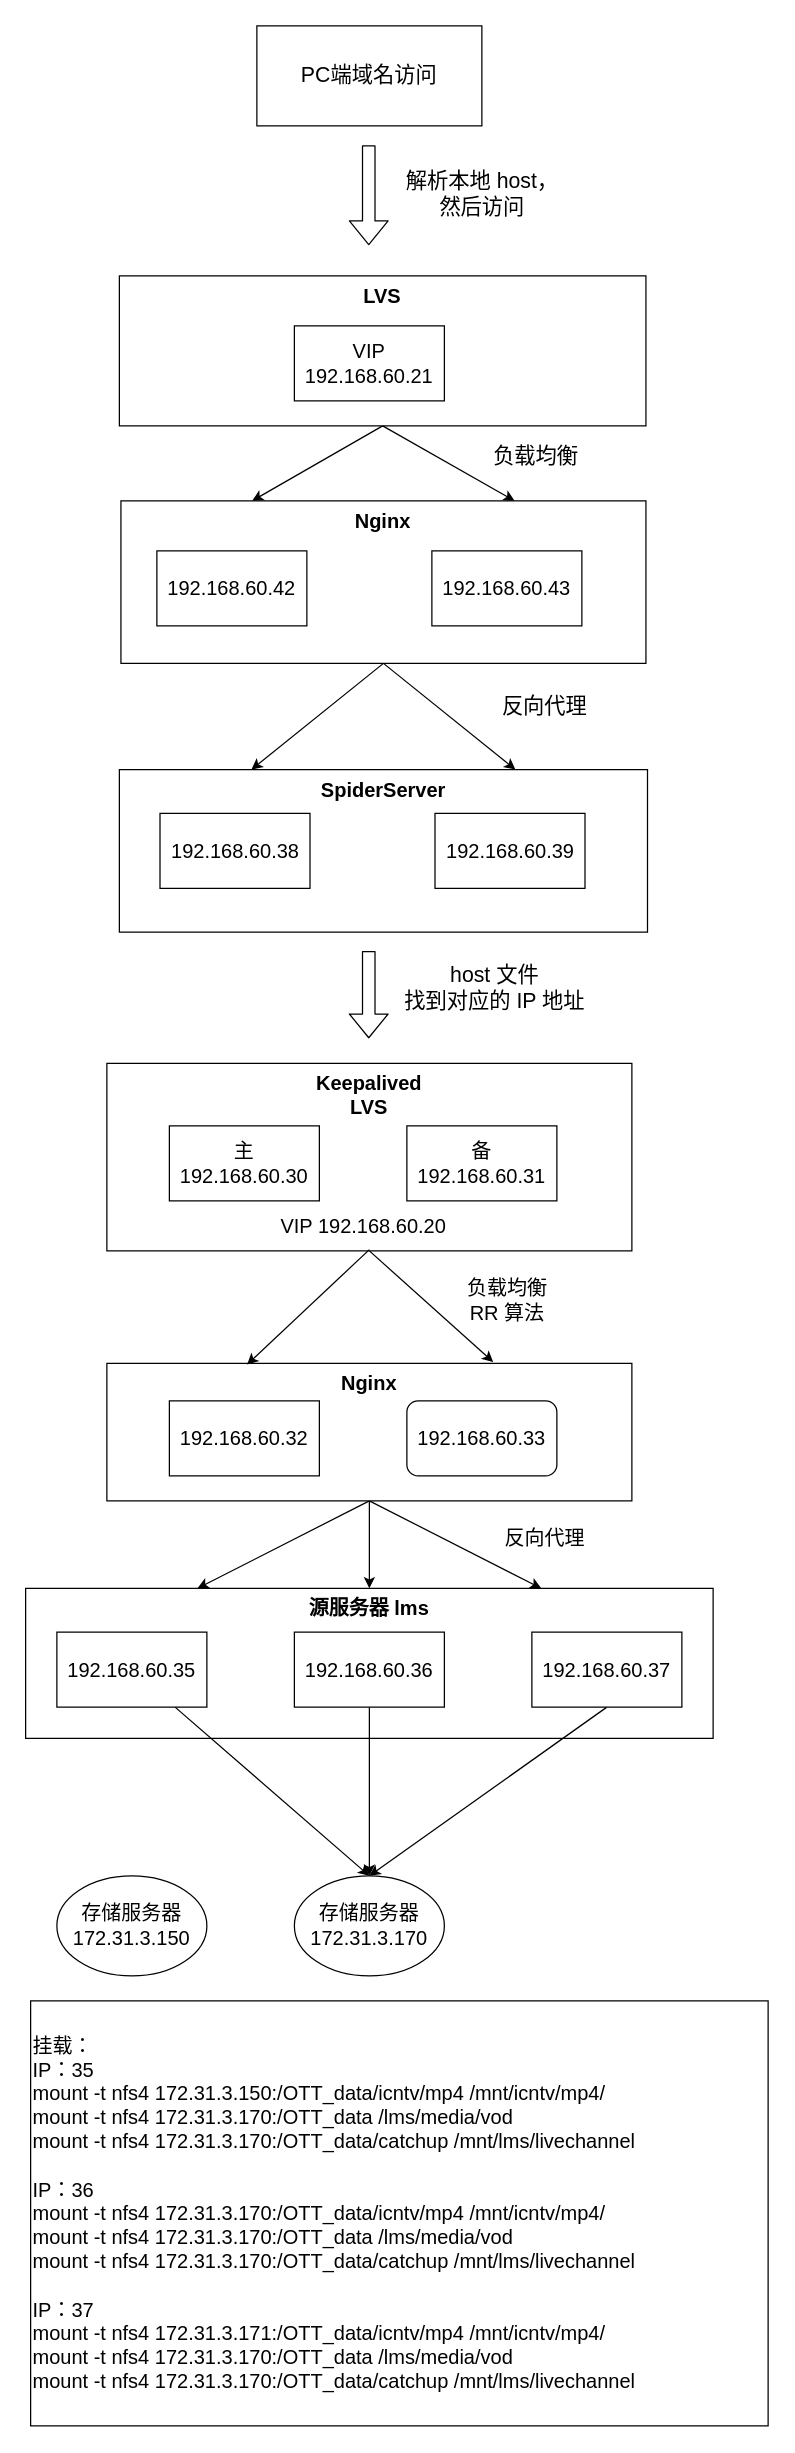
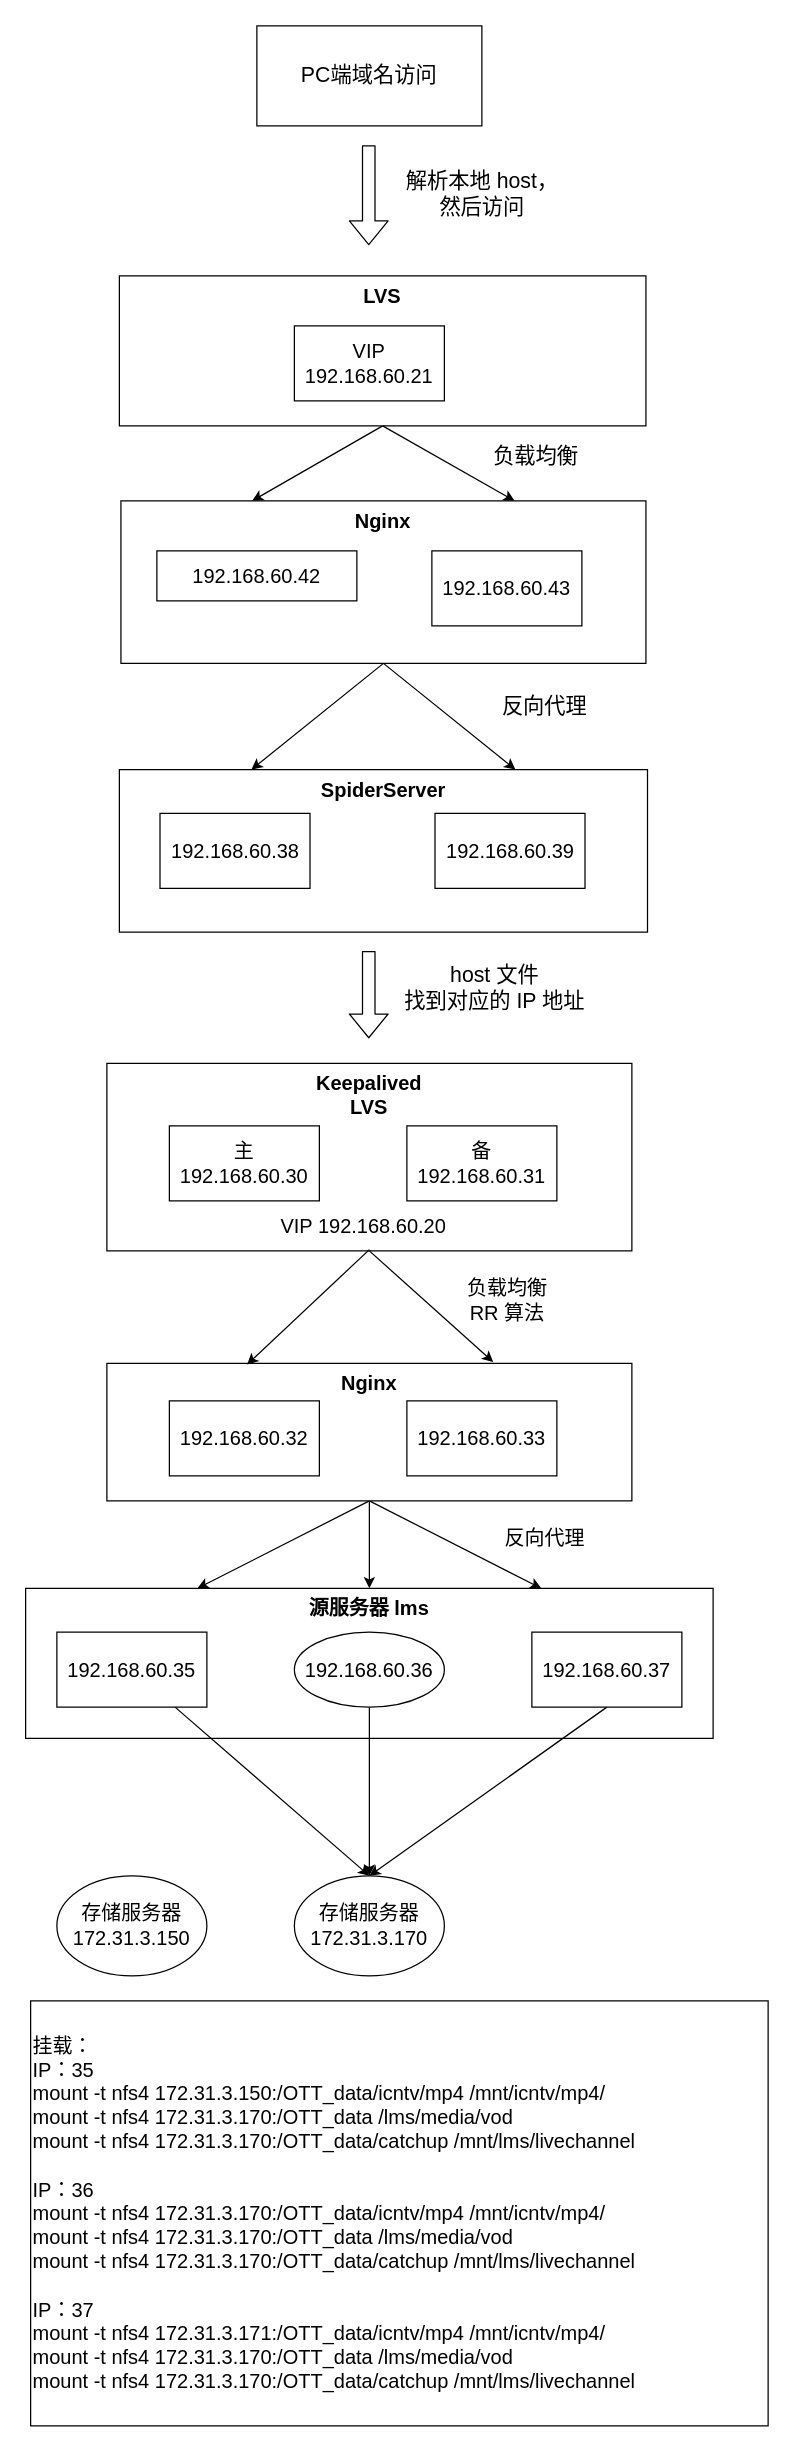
node "192.168.60.42": size 150x75 -> 200x50
node "192.168.60.33": shape rounded rectangle -> rectangle
node "192.168.60.36": shape rectangle -> ellipse
